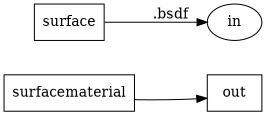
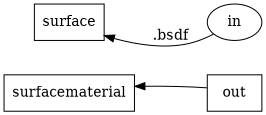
edge "surface" -> "in": reversed
edge "surfacematerial" -> "out": reversed
